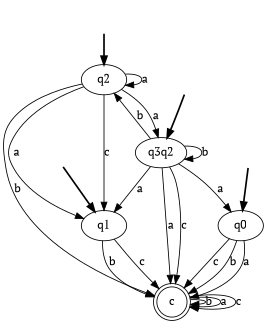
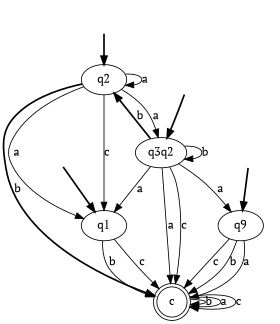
edge "q3q2" -> "q2": style solid -> bold
edge "q2" -> "c": style solid -> bold
node "q0": label "q0" -> "q9"
